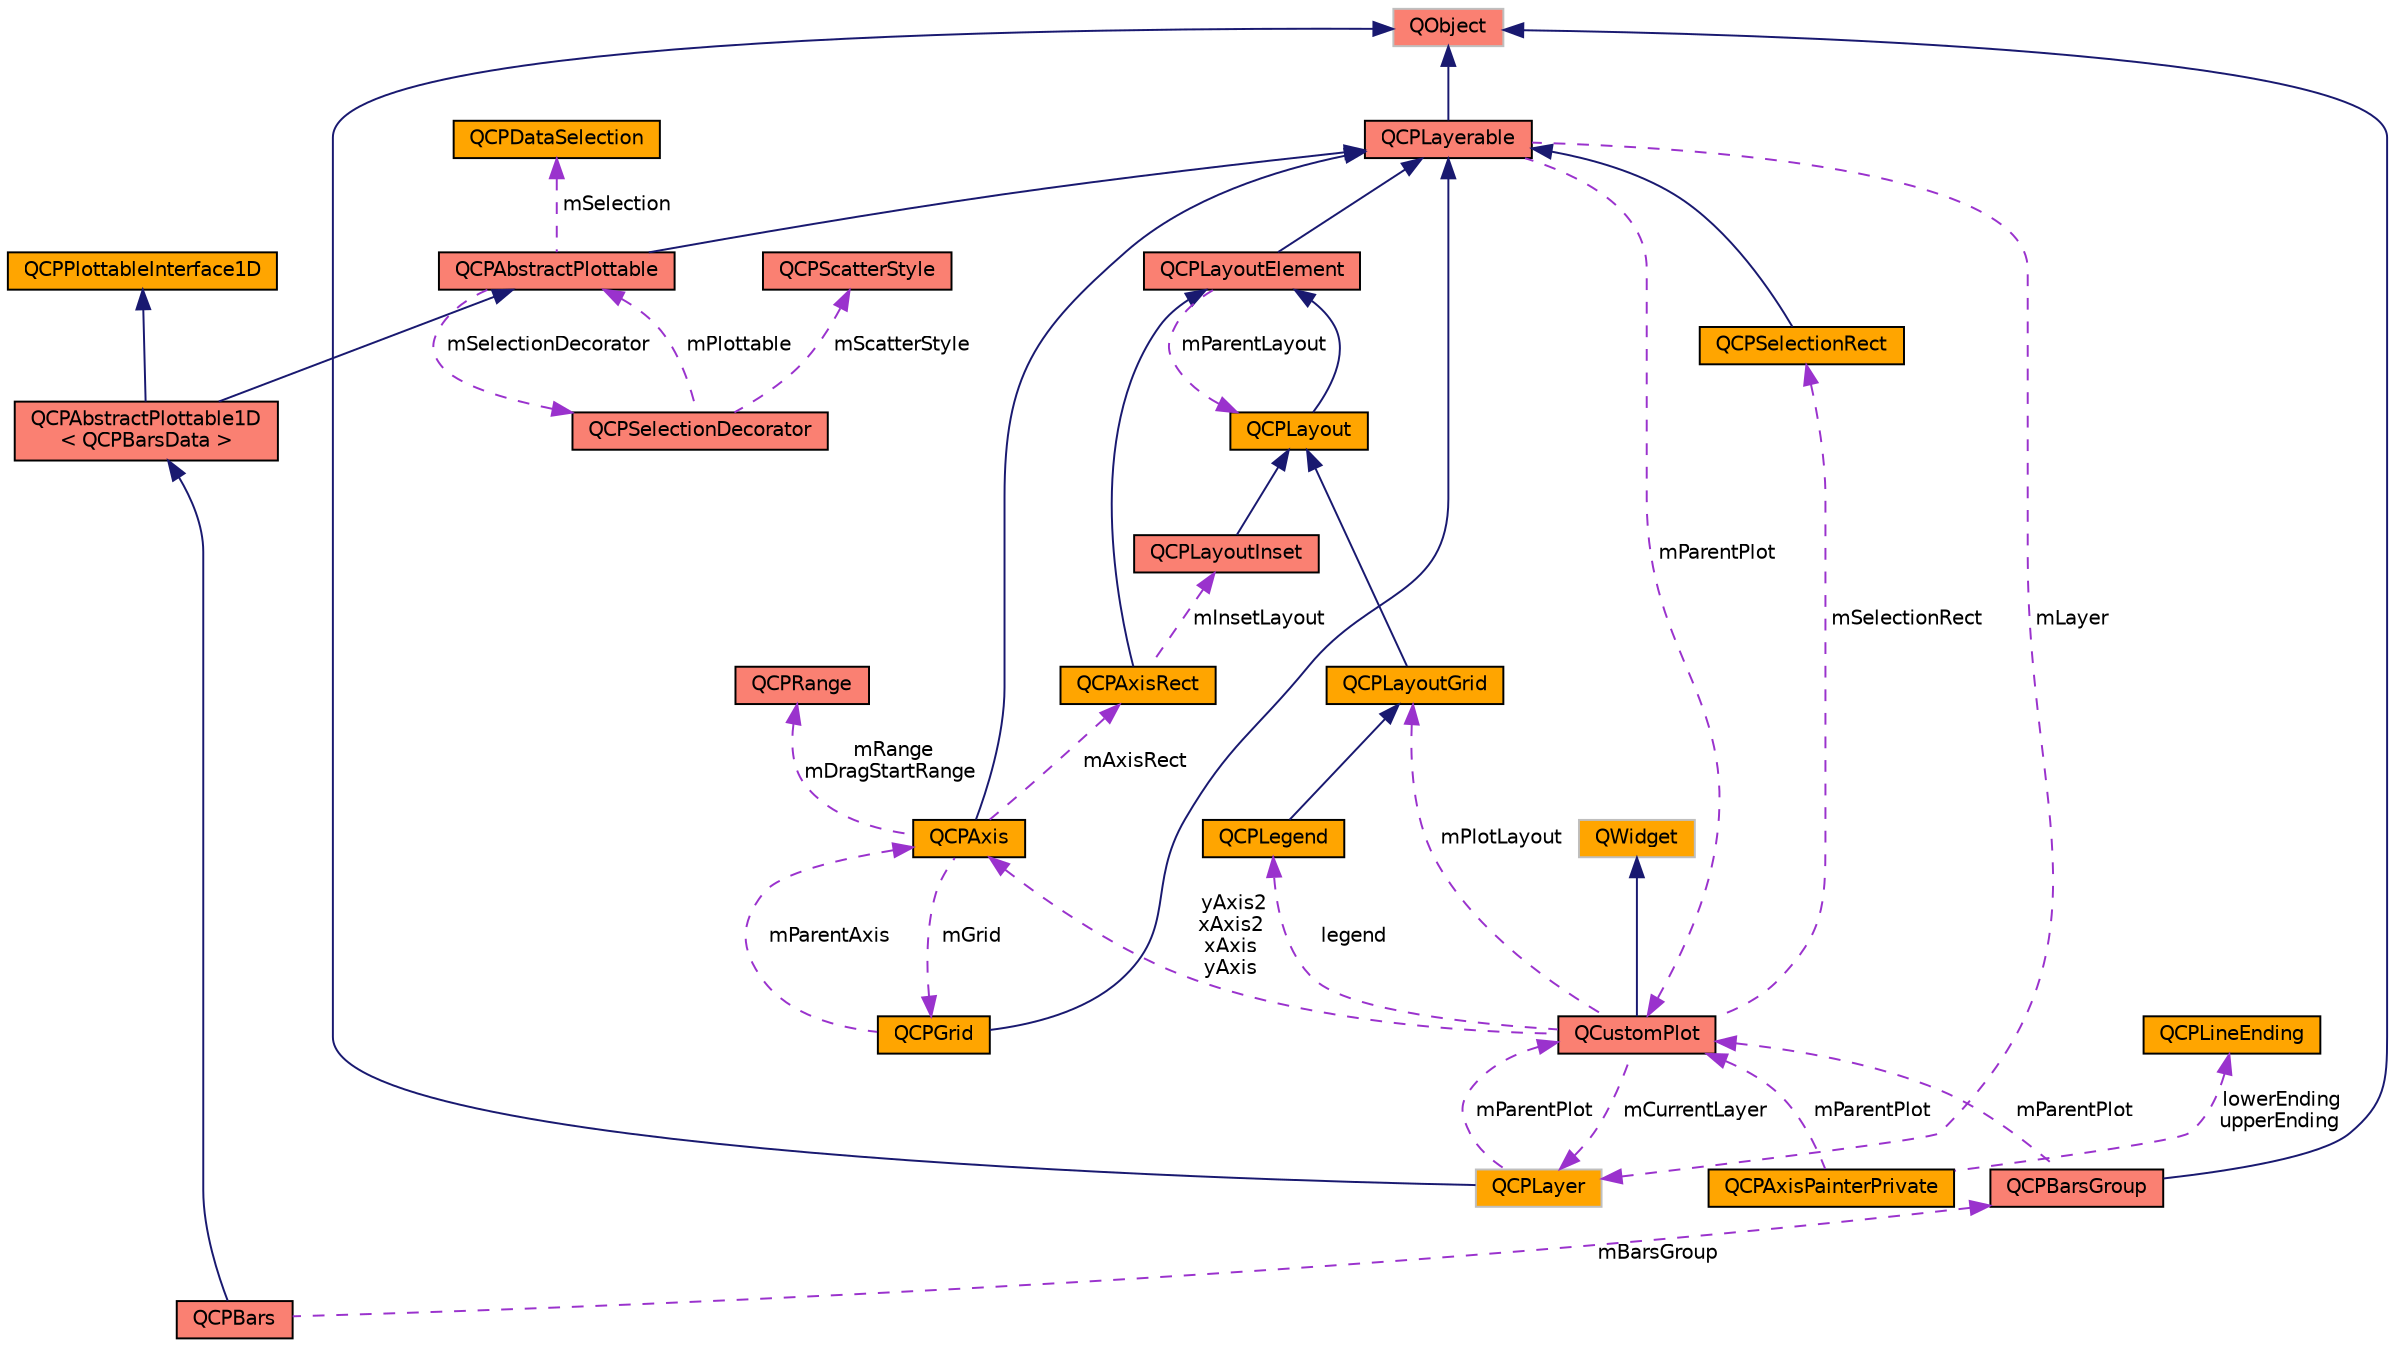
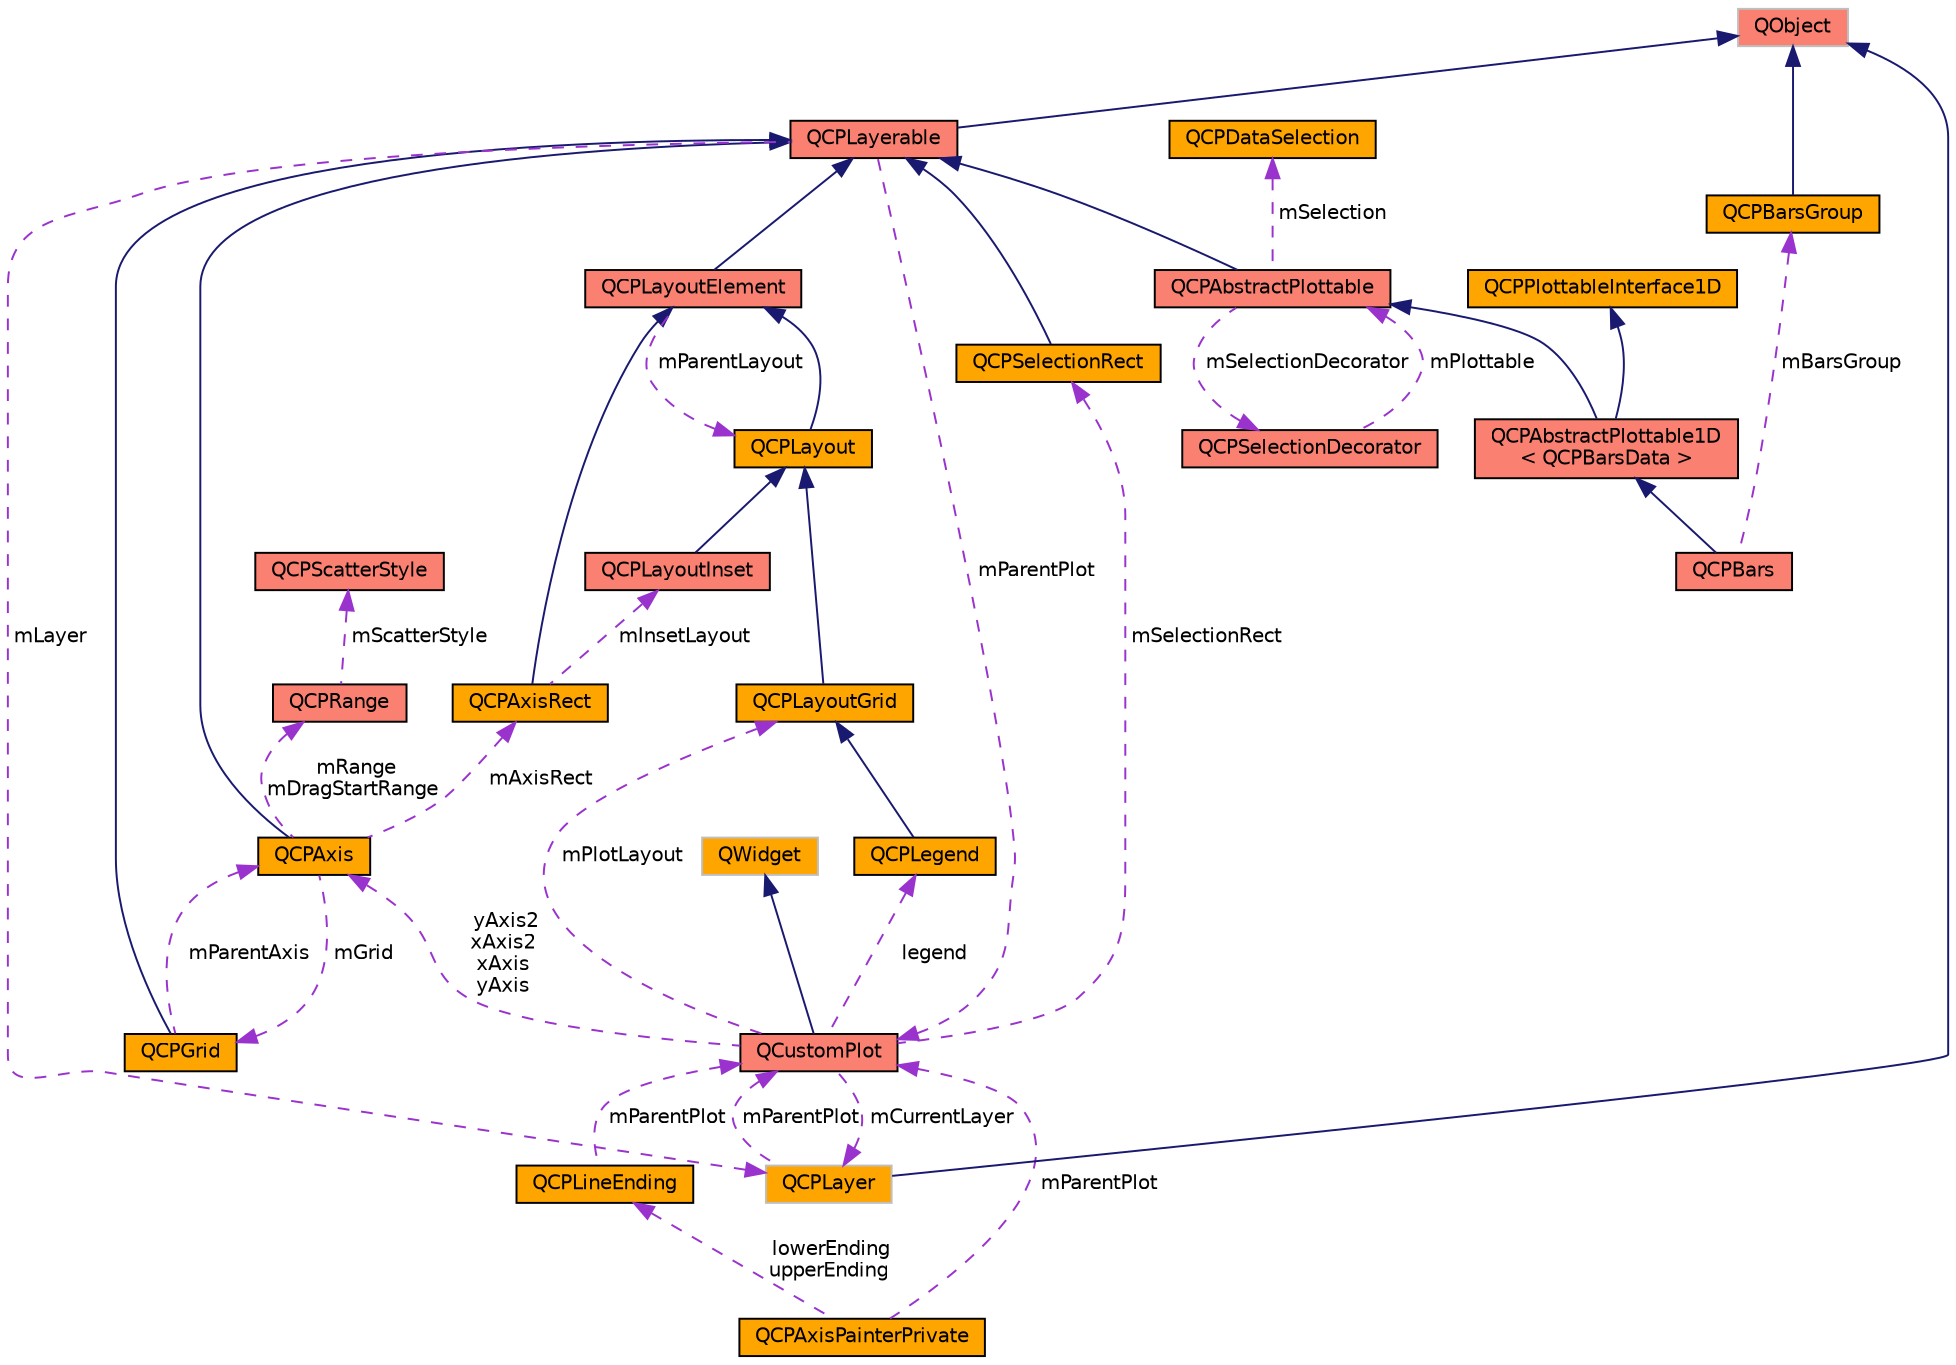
edge "QCPSelectionDecorator" -> "QCPScatterStyle": now "QCPRange" -> "QCPScatterStyle"
edge "QCPBarsGroup" -> "QCustomPlot": now "QCPLineEnding" -> "QCustomPlot"
node "QCPBarsGroup": fillcolor salmon -> orange
